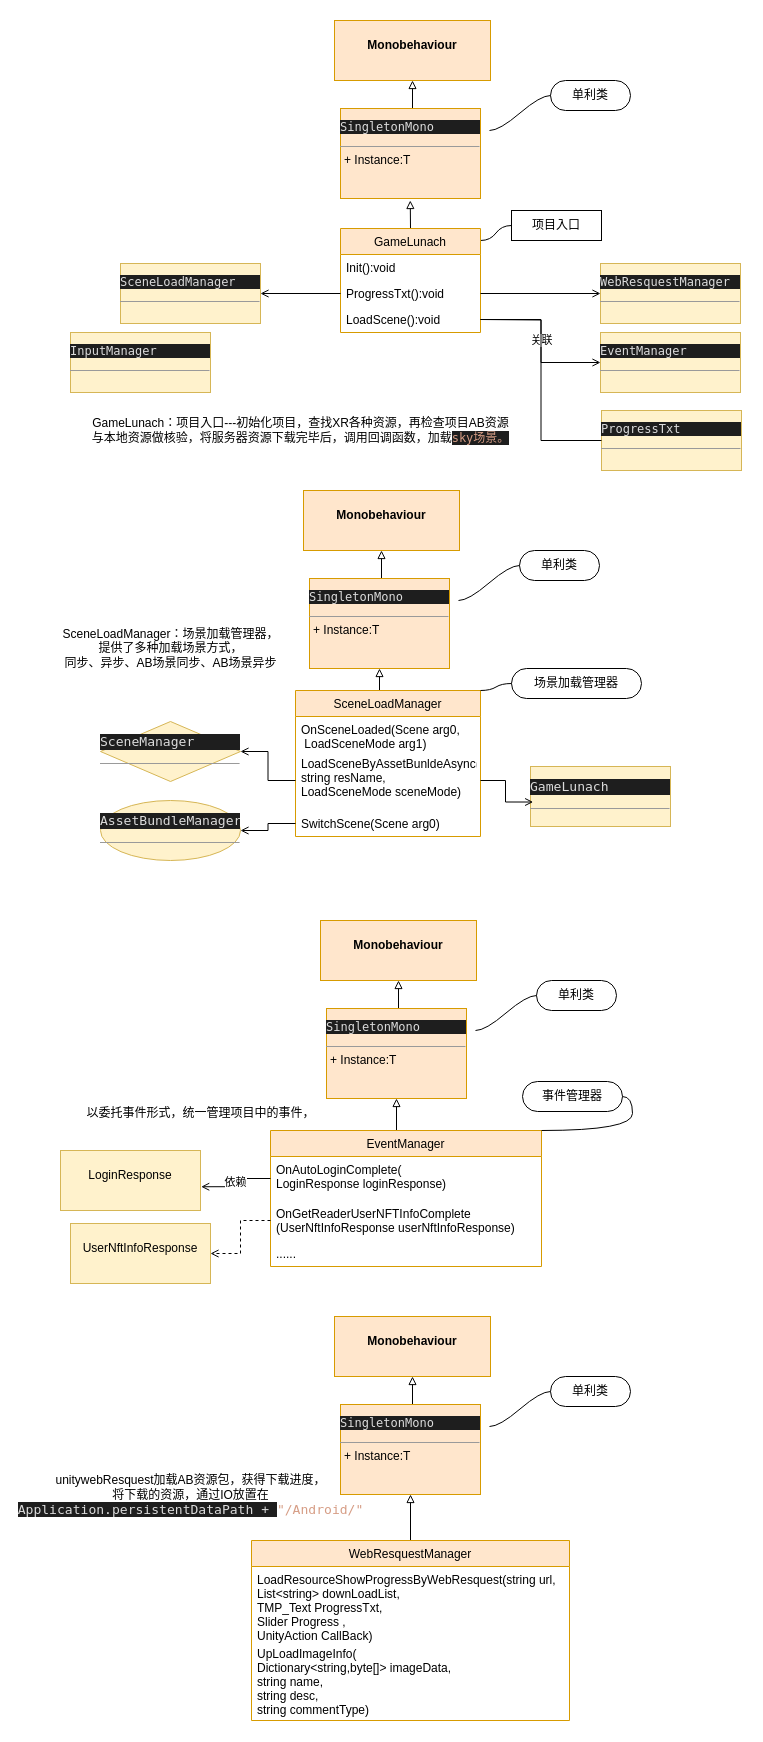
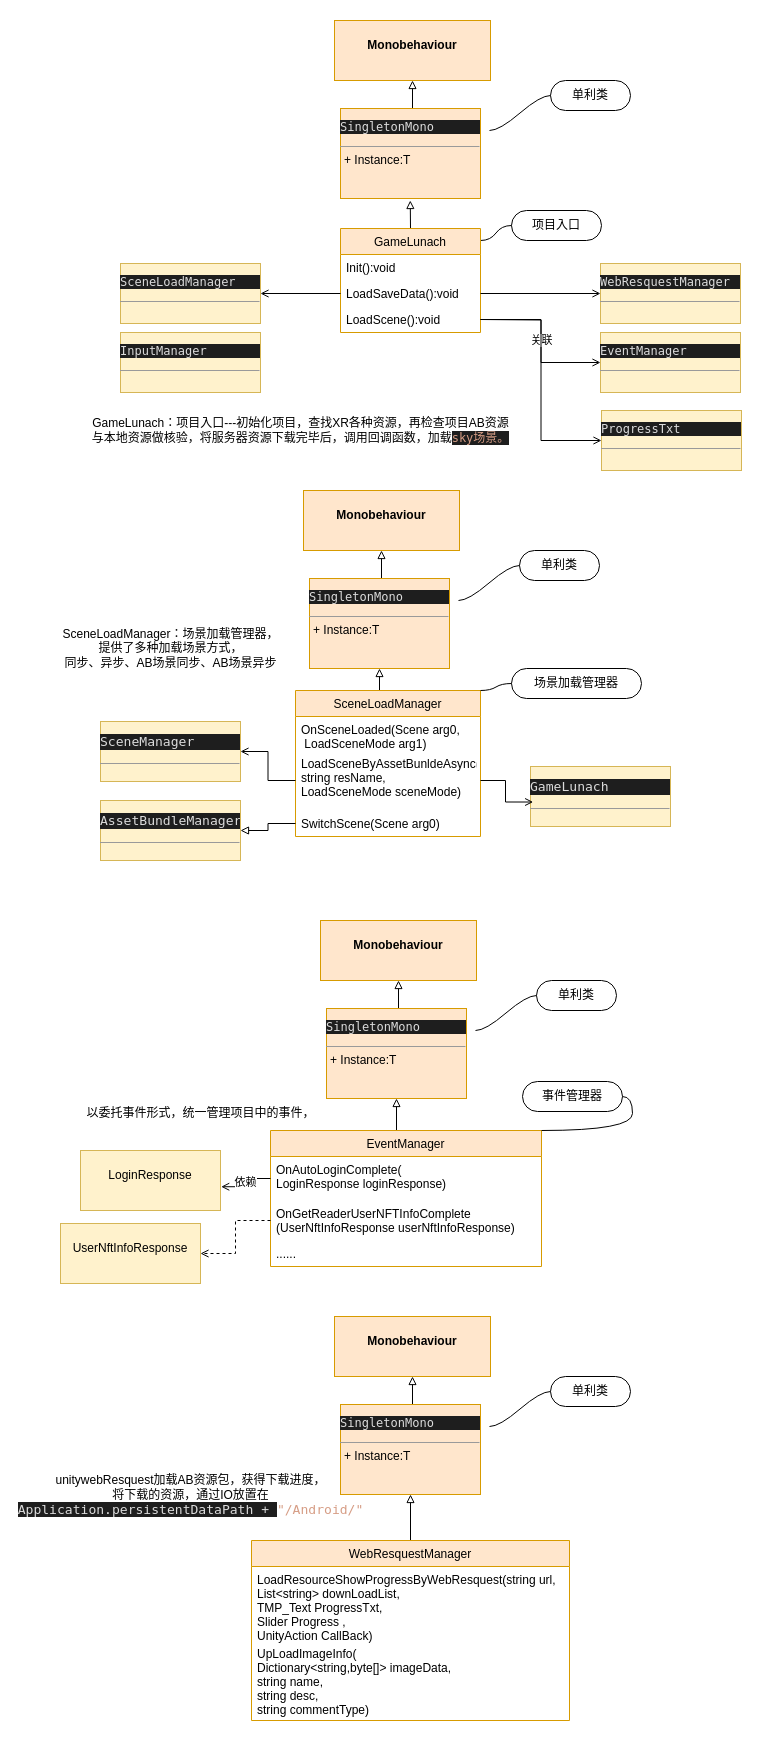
node "项目入口": shape rectangle -> rounded rectangle
node "ProgressTxt():void": label "ProgressTxt():void" -> "LoadSaveData():void"
node "InputManager": moved (141, 363) -> (191, 363)
edge "LoadScene():void" -- "ProgressTxt": arrowhead none -> open
node "SceneManager": shape diamond -> rectangle
node "AssetBundleManager": shape ellipse -> rectangle
edge "SwitchScene(Scene arg0)" -> "AssetBundleManager": arrowhead open -> block
node "LoginResponse": moved (131, 1181) -> (151, 1181)
node "UserNftInfoResponse": moved (141, 1254) -> (131, 1254)
